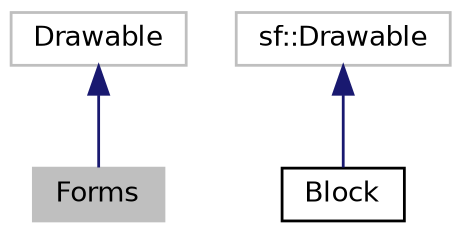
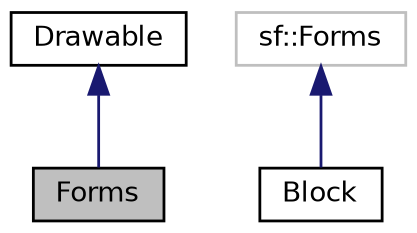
node "Drawable": color grey75 -> black
node "sf::Drawable": label "sf::Drawable" -> "sf::Forms"
node "Forms": color grey75 -> black
